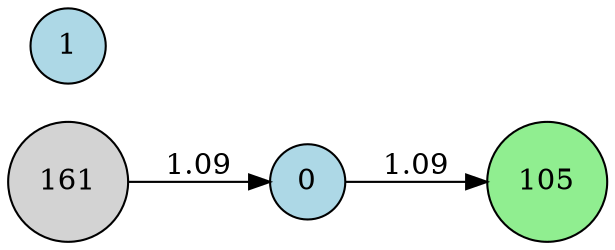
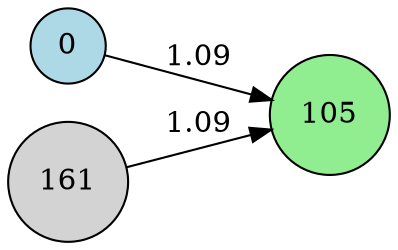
node "1": removed
edge "161" -> "0": now "161" -> "105"
